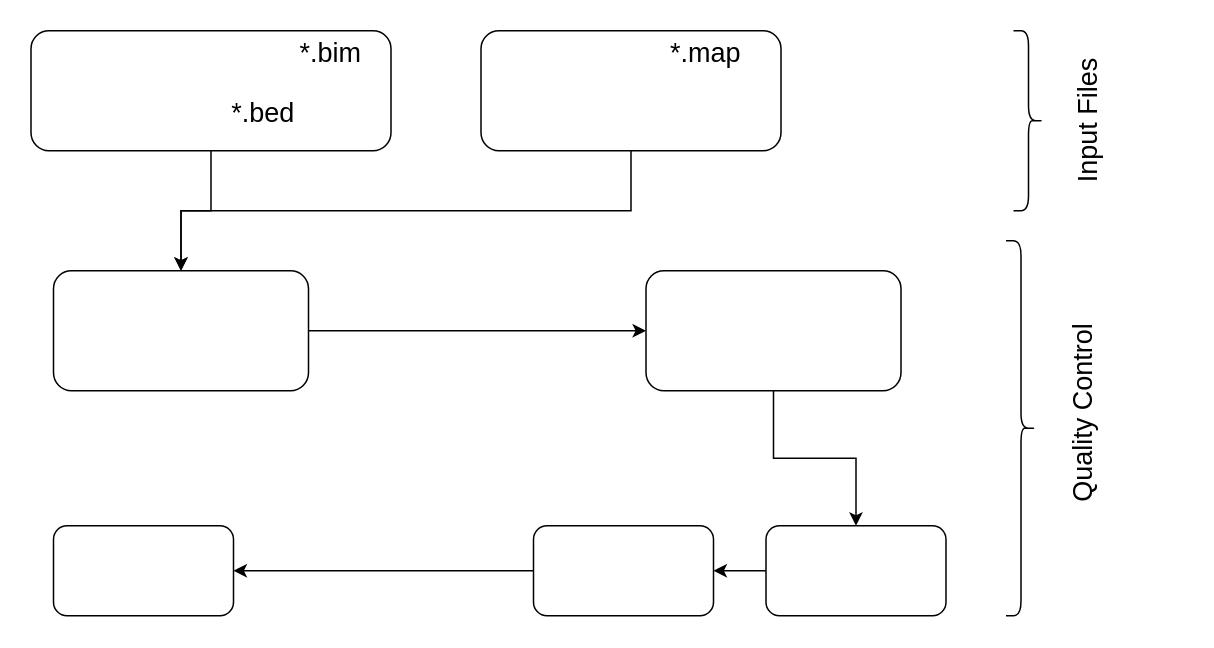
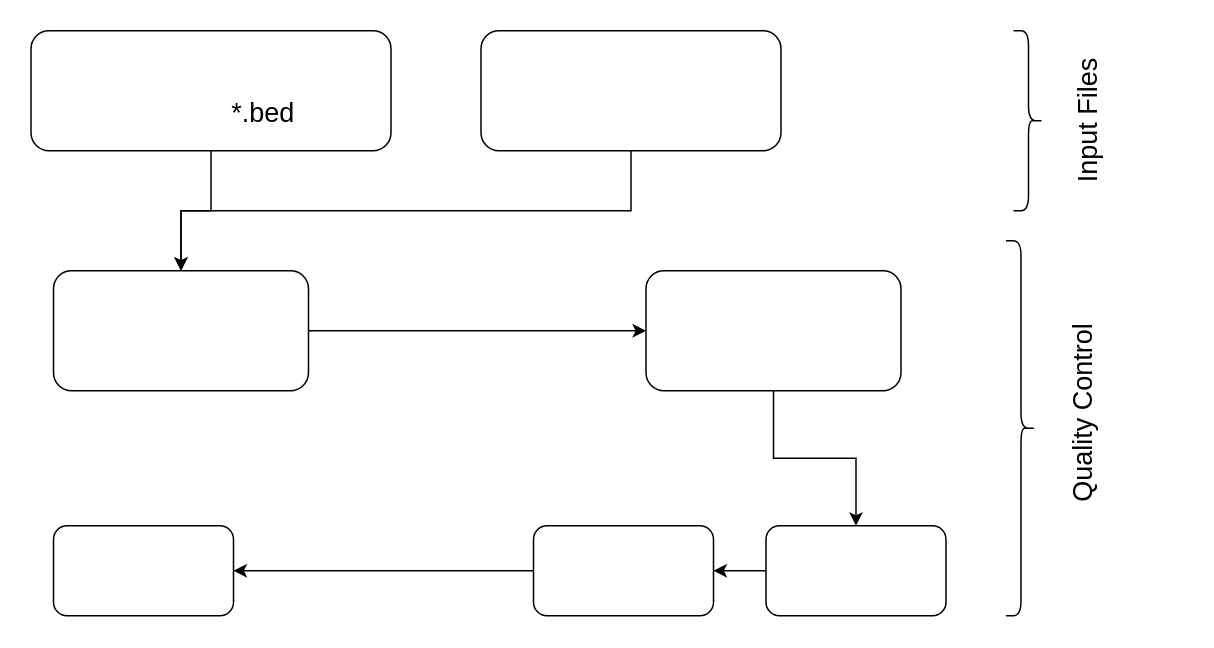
node "*.bim": removed
node "*.map": removed
